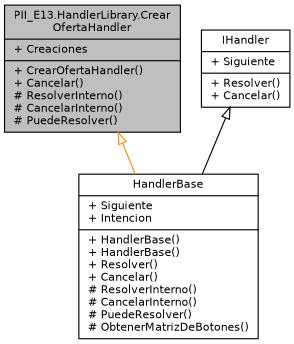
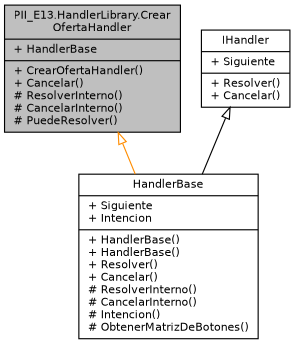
node "PII_E13.HandlerLibrary.Crear": text "+ Creaciones" -> "+ HandlerBase"
node "HandlerBase": text "# PuedeResolver()" -> "# Intencion()"
